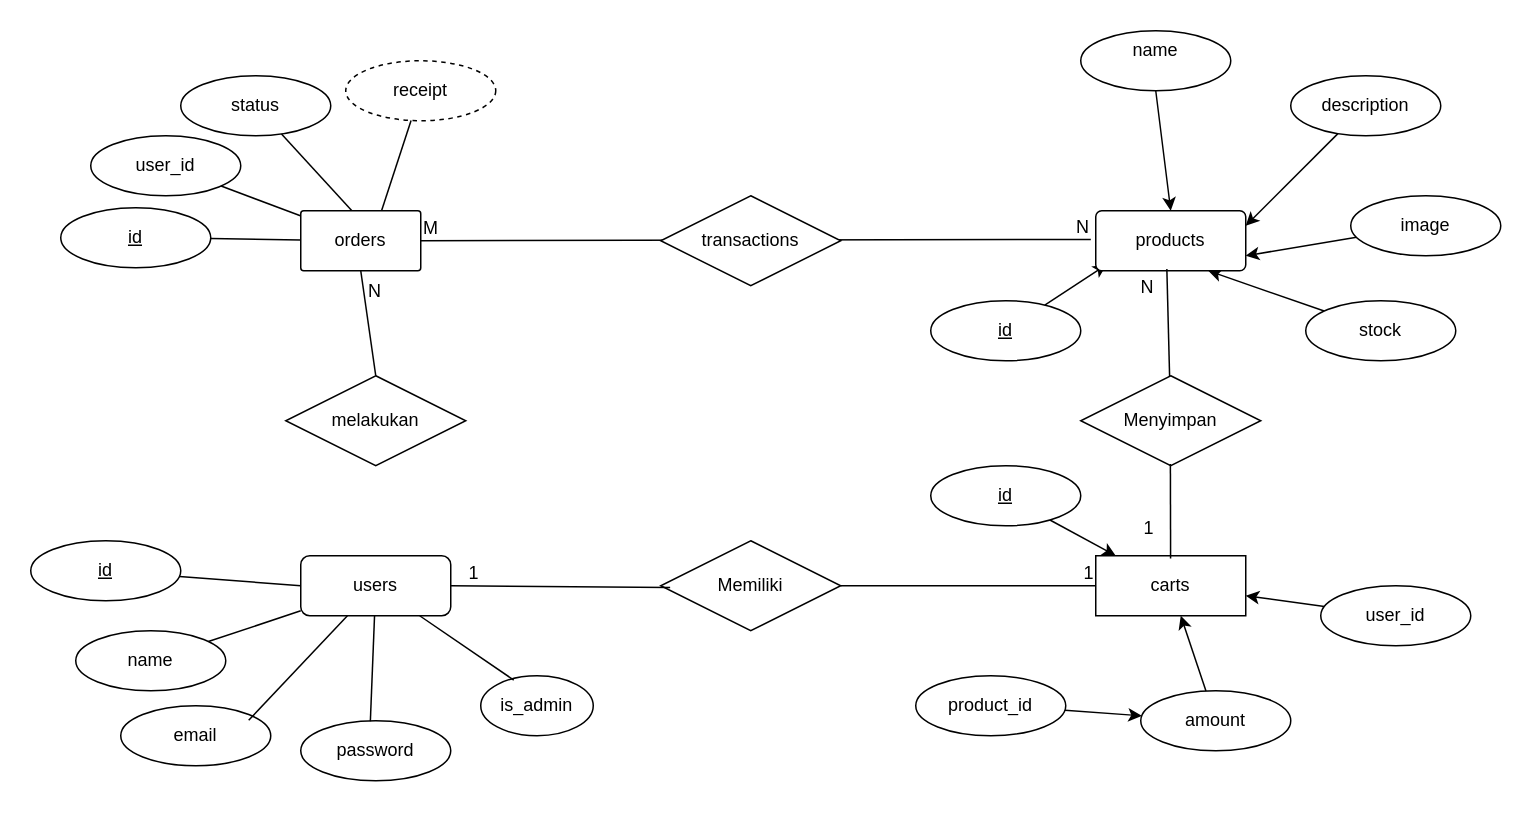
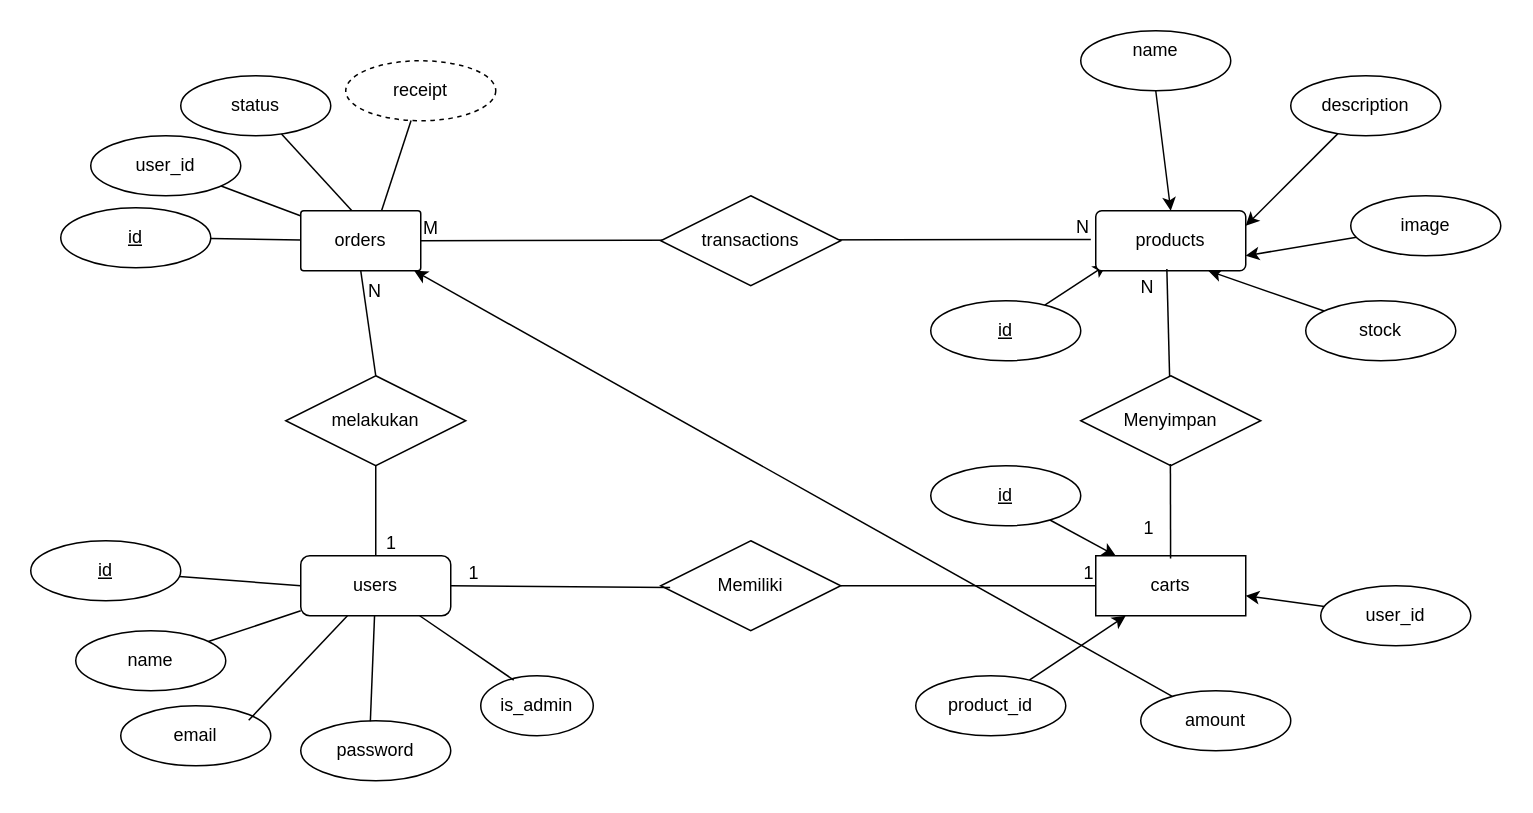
edge "melakukan" -- "users": added, label "1"
edge "amount" -> "carts": now "amount" -> "orders"
edge "product_id" -> "amount": now "product_id" -> "carts"
